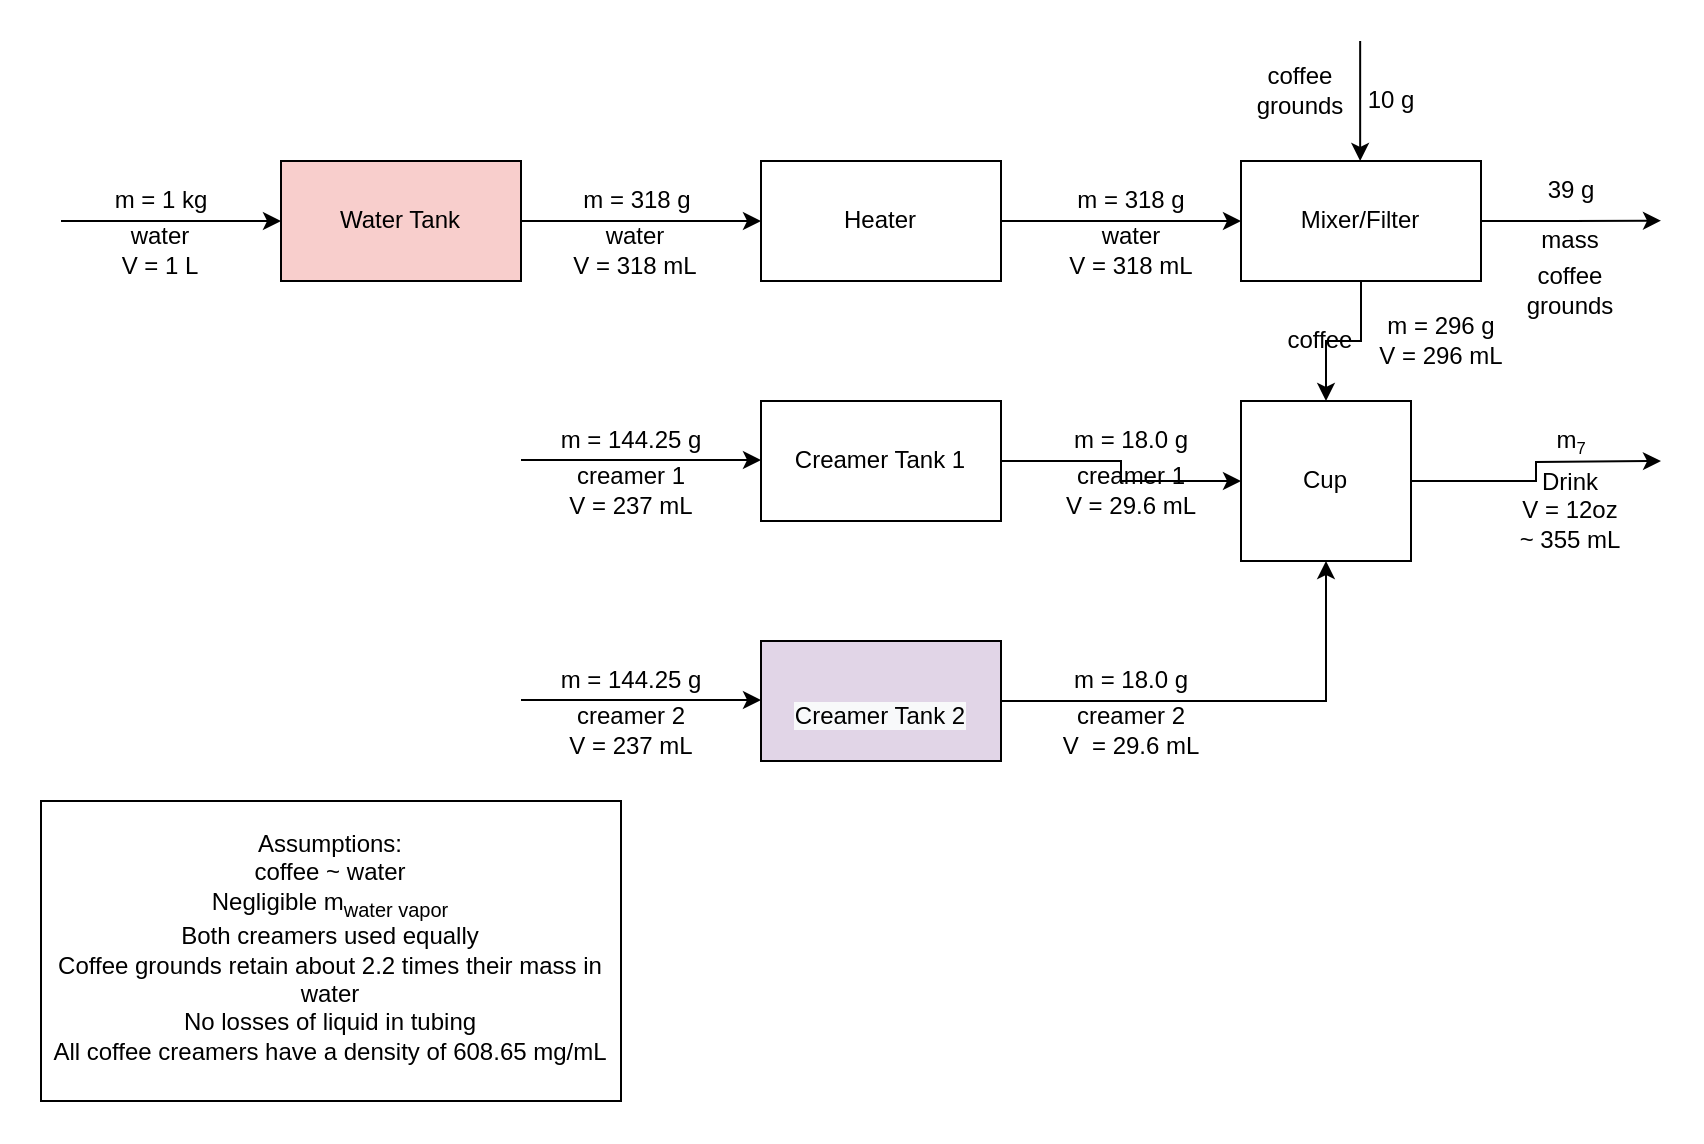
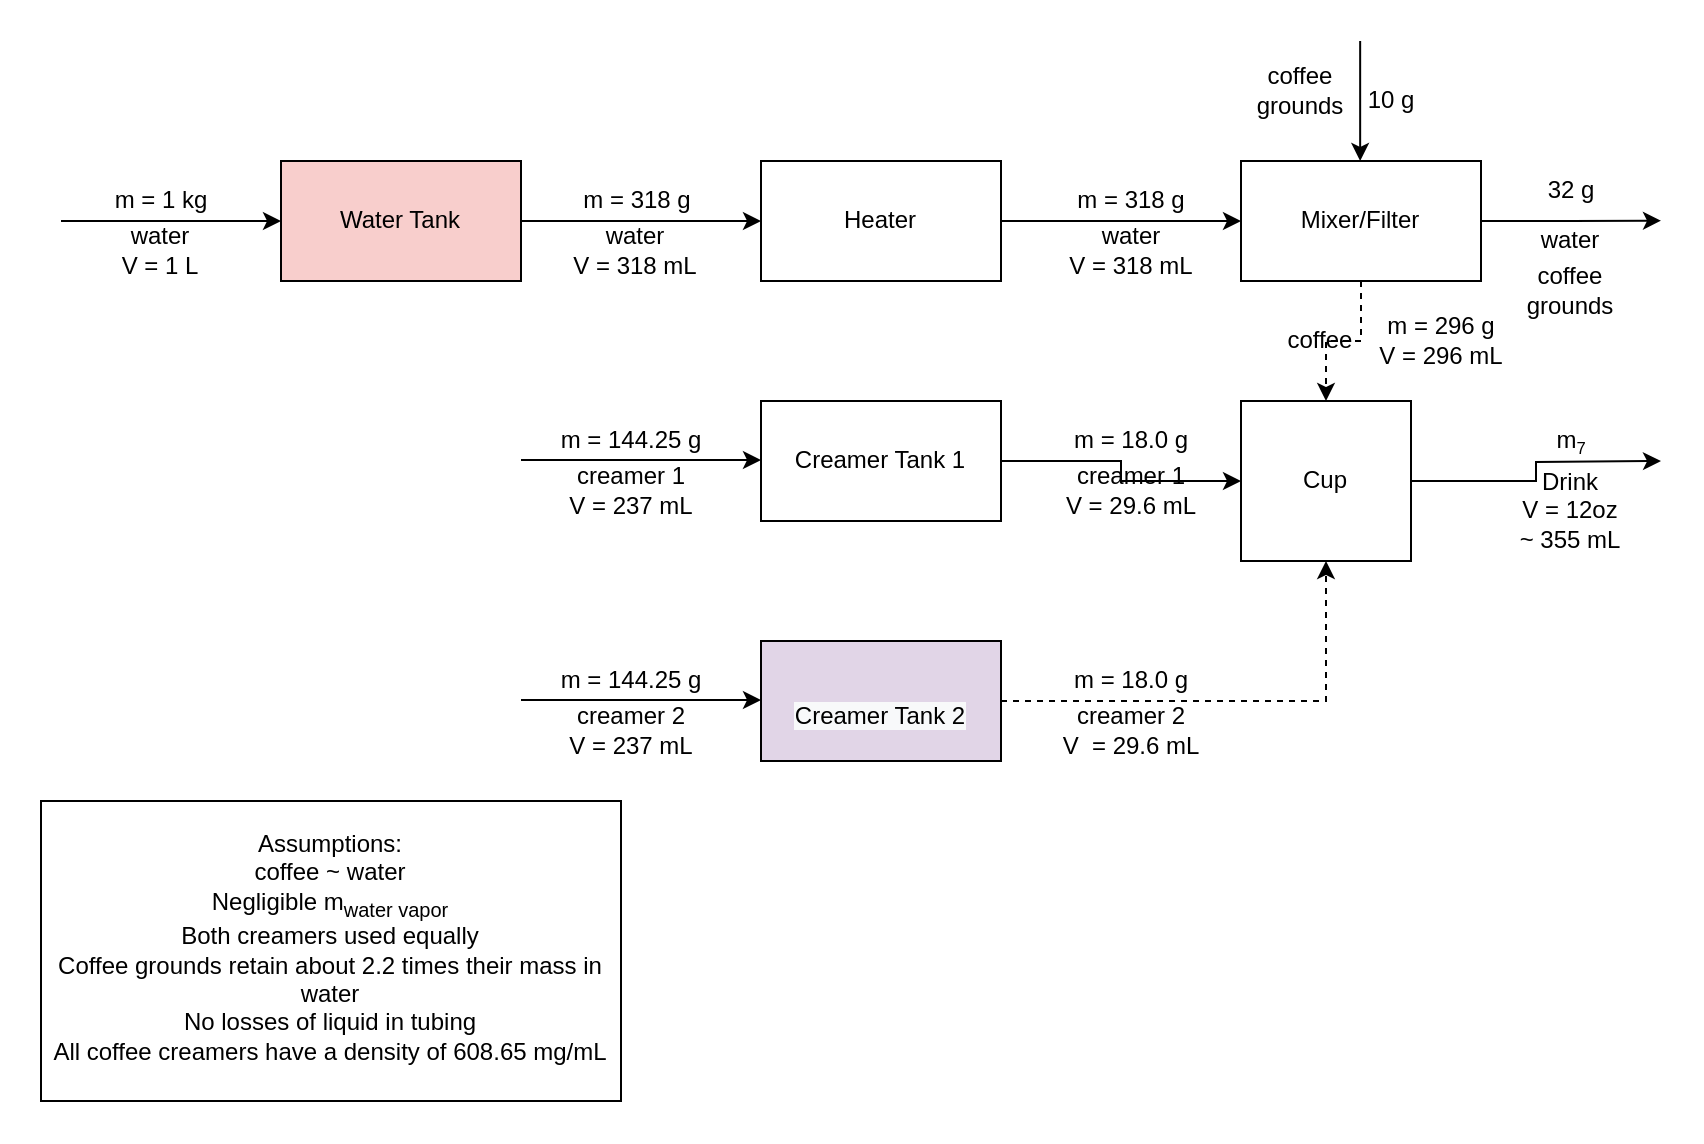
node "39 g": label "39 g" -> "32 g"
node "mass": label "mass" -> "water"
edge "Mixer/Filter" -> "Cup": style solid -> dashed
edge "Creamer Tank 2" -> "Cup": style solid -> dashed
